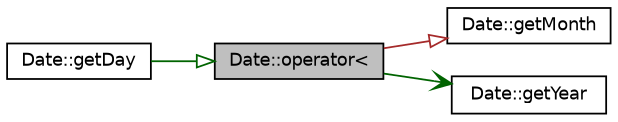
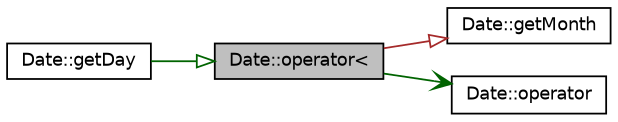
node "Date::getYear": label "Date::getYear" -> "Date::operator"
